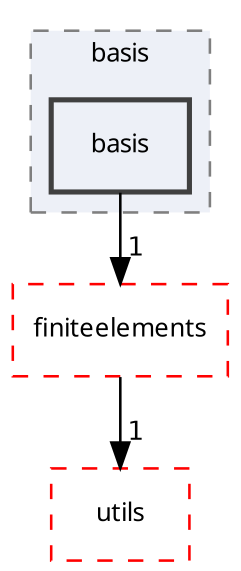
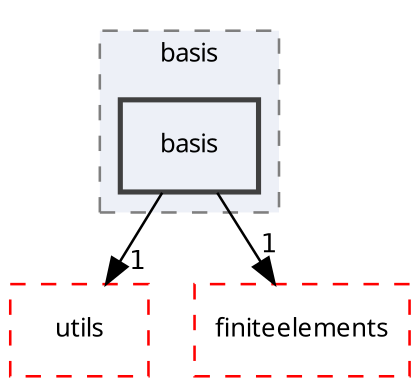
edge "finiteelements" -> "utils": now "basis" -> "utils"
